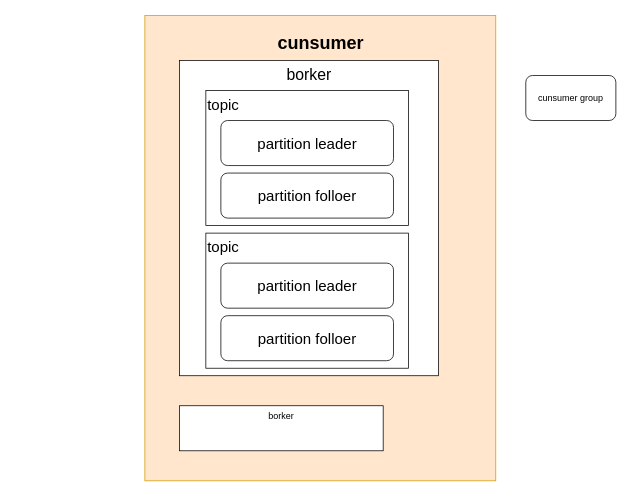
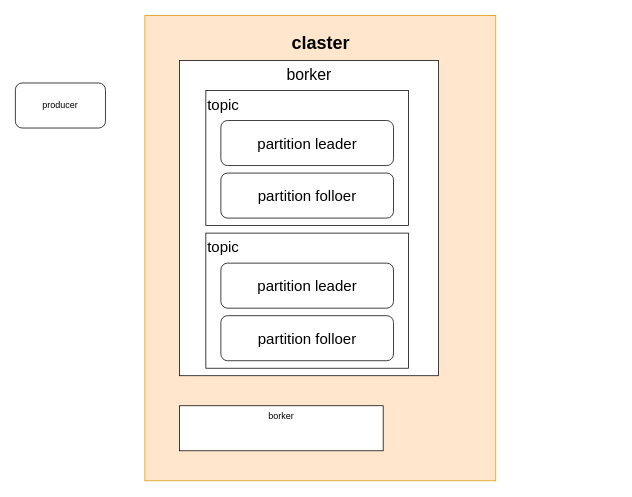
node "cunsumer": label "cunsumer" -> "claster"
node "cunsumer group": removed
node "producer": added
